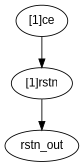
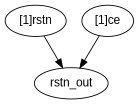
edge "[1]ce" -> "[1]rstn": now "[1]ce" -> "rstn_out"
